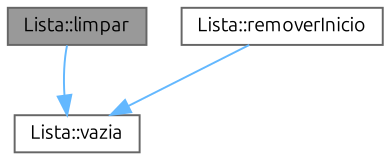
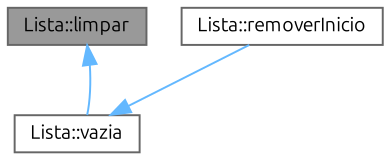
edge "Lista::limpar" -> "Lista::vazia": reversed
